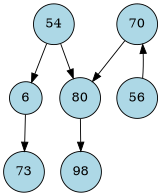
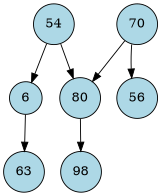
edge "56" -> "70": reversed
node "73": label "73" -> "63"
